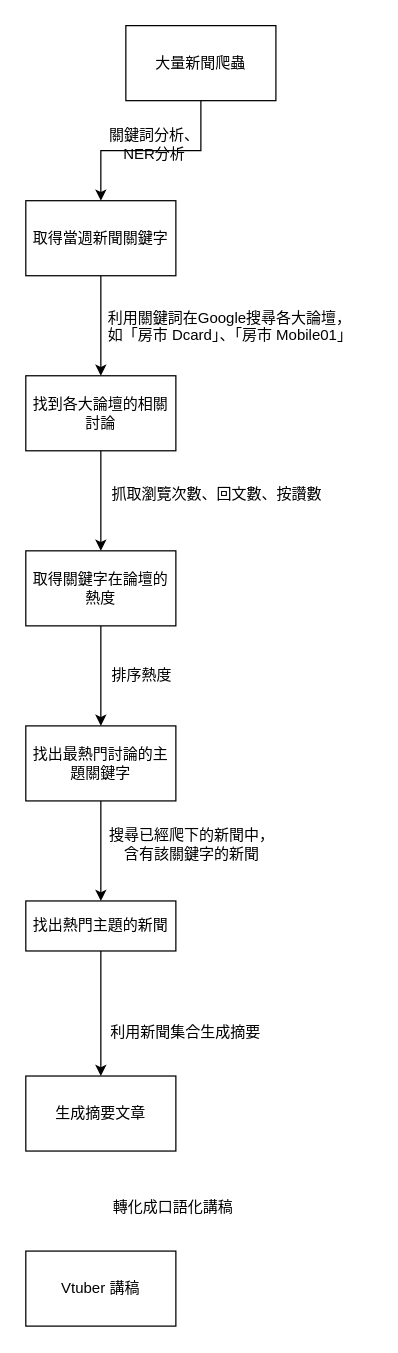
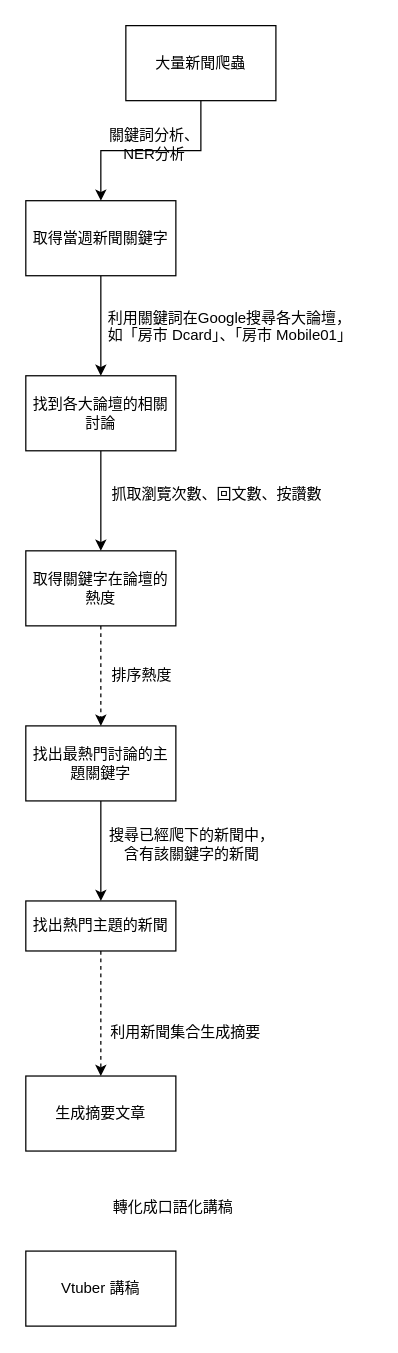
edge "取得關鍵字在論壇的熱度" -> "找出最熱門討論的主題關鍵字": style solid -> dashed
edge "找出熱門主題的新聞" -> "生成摘要文章": style solid -> dashed
